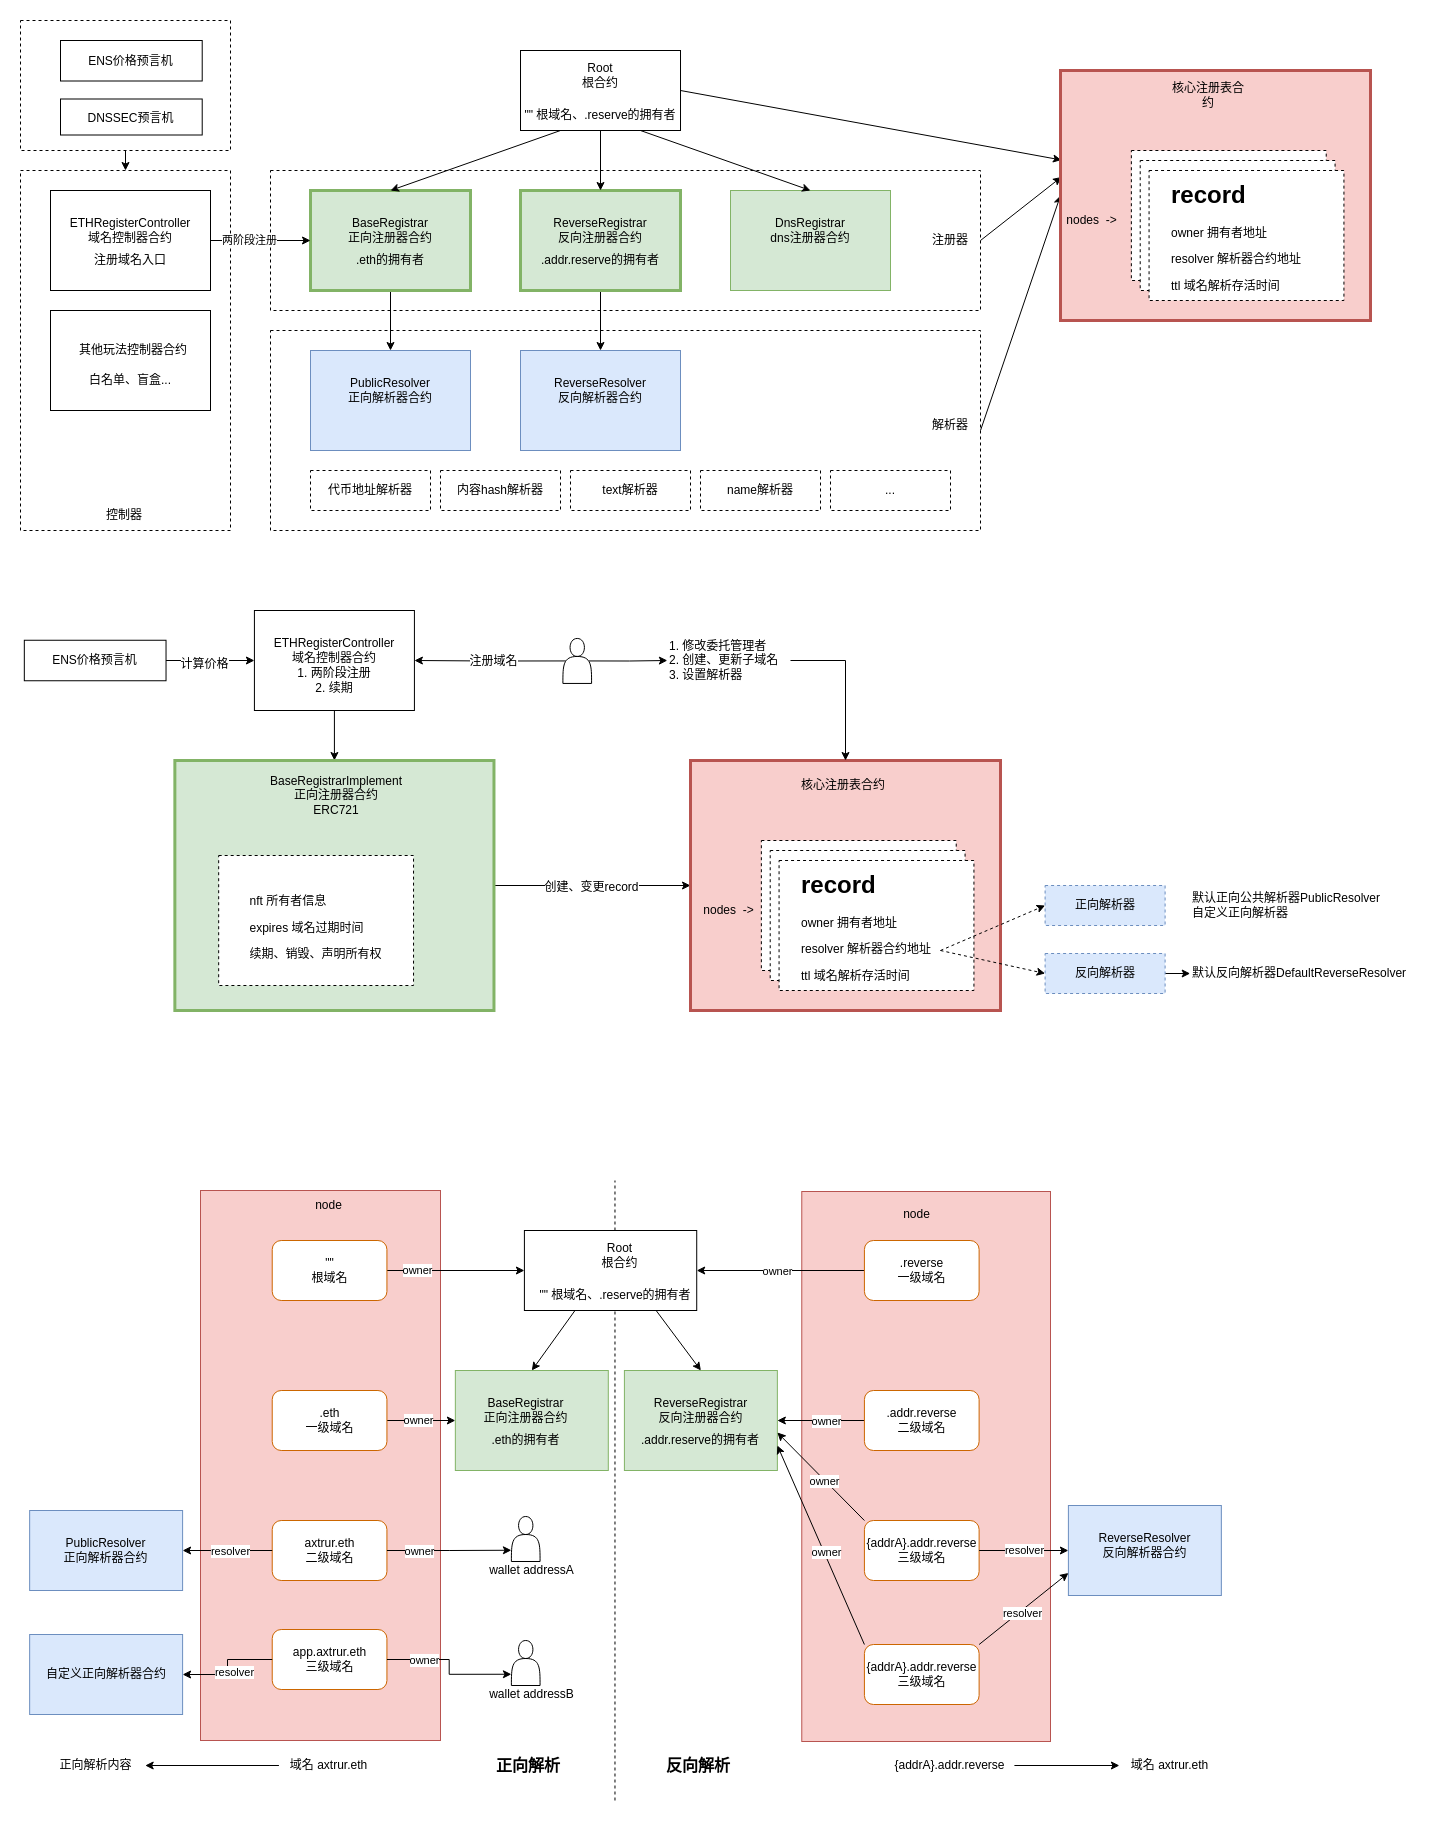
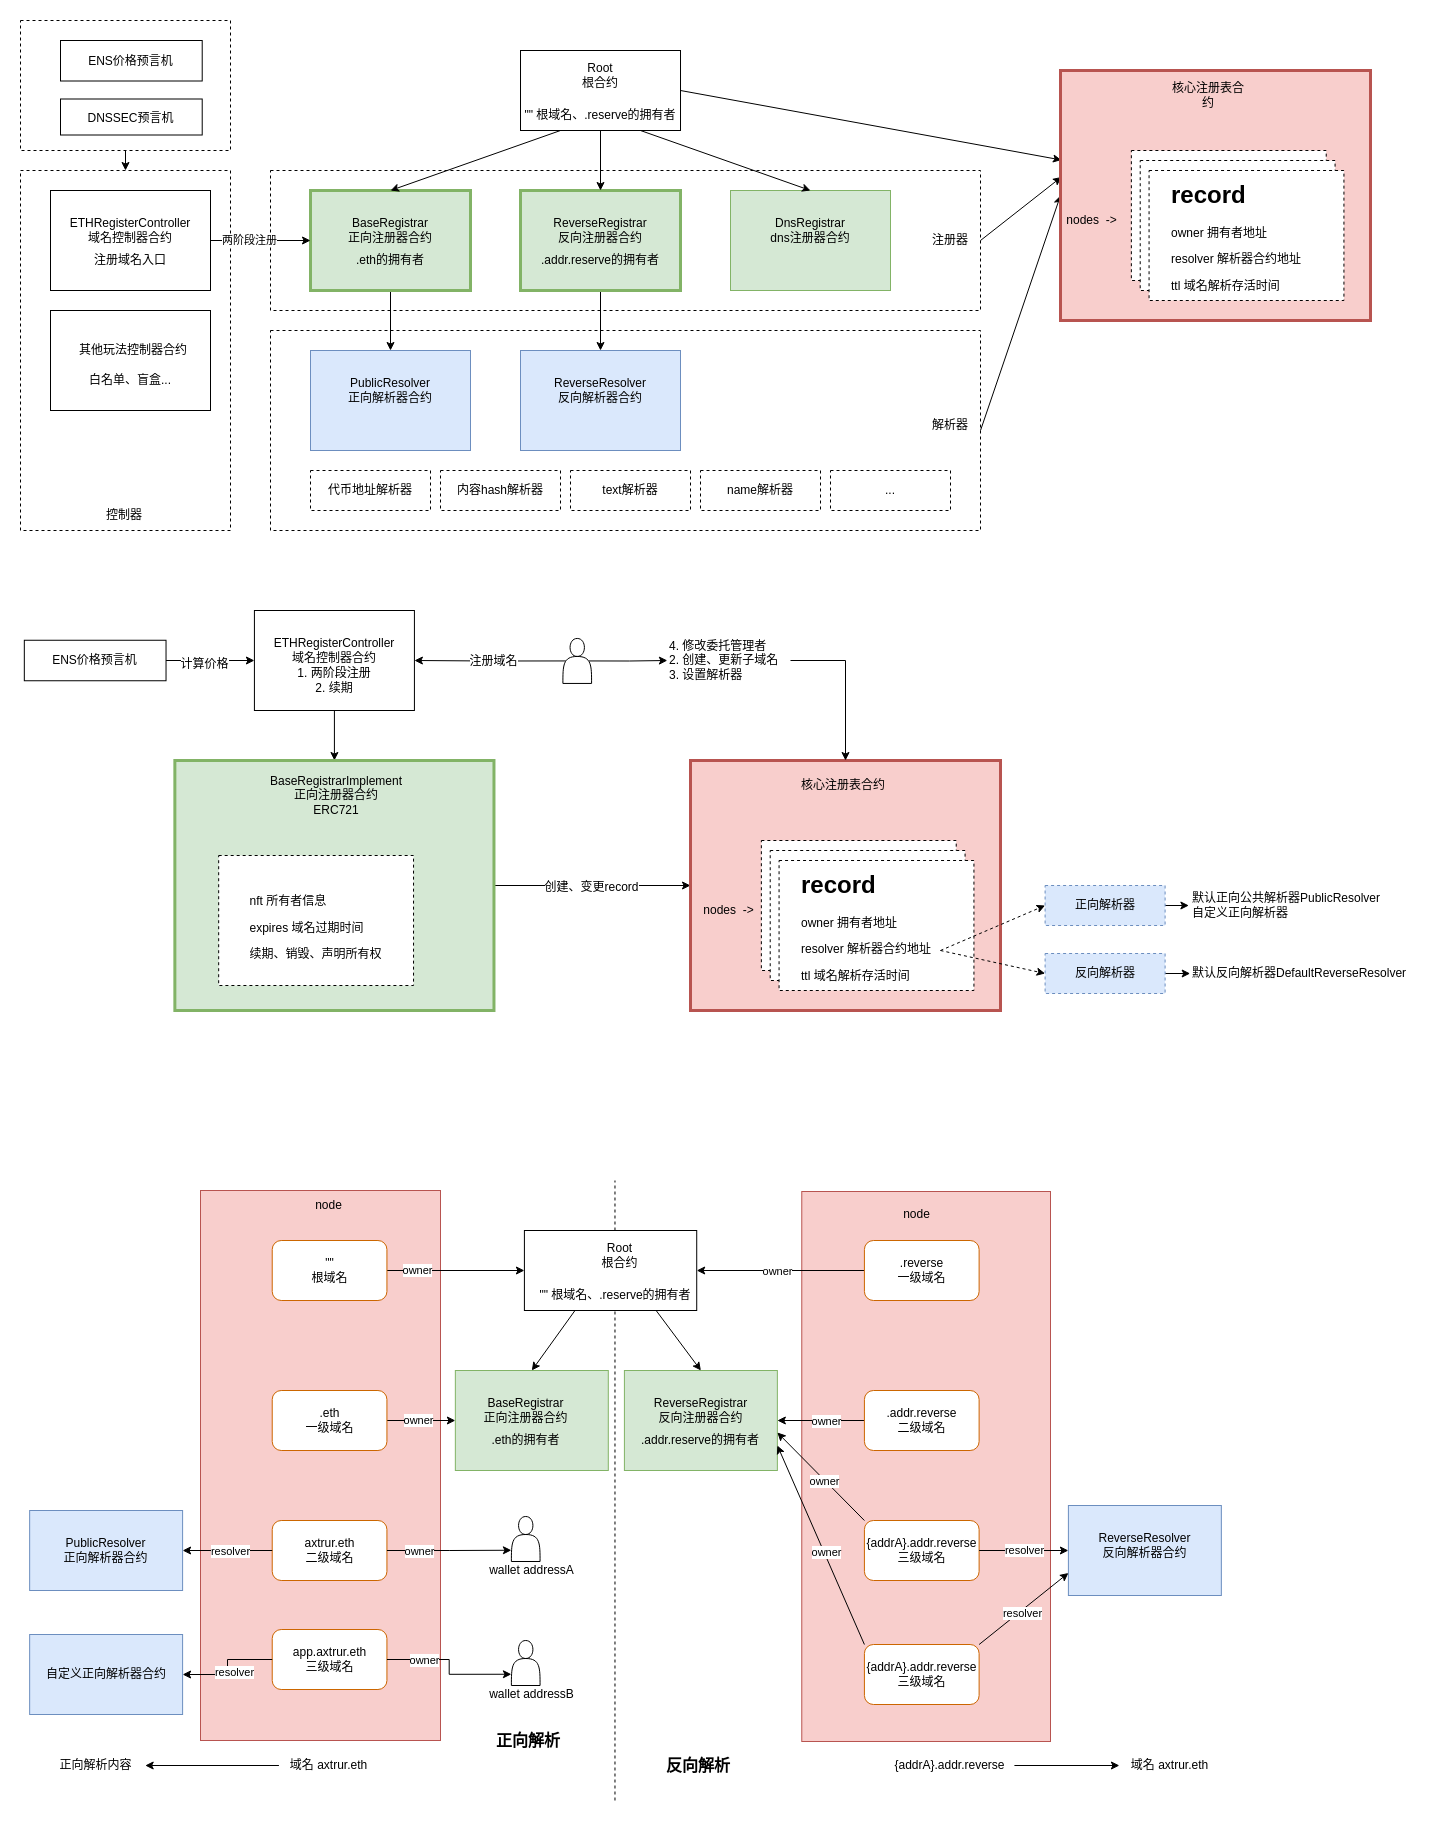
node "1. 修改委托管理者 2. 创建、更新子域名 3. 设置解析器": label "1. 修改委托管理者 2. 创建、更新子域名 3. 设置解析器" -> "4. 修改委托管理者 2. 创建、更新子域名 3. 设置解析器"
edge "正向解析器" -> "默认正向公共解析器PublicResolver 自定义正向解析器": added
node "正向解析": moved (528, 1766) -> (528, 1741)
